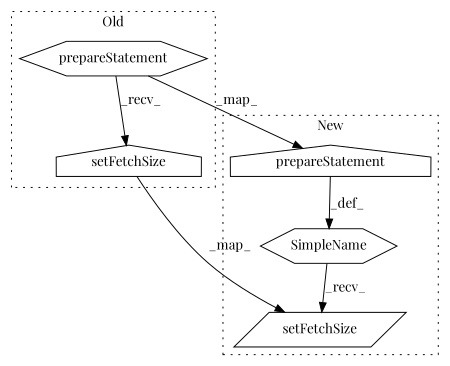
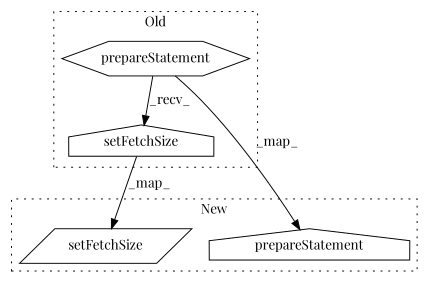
node "SimpleName": removed
